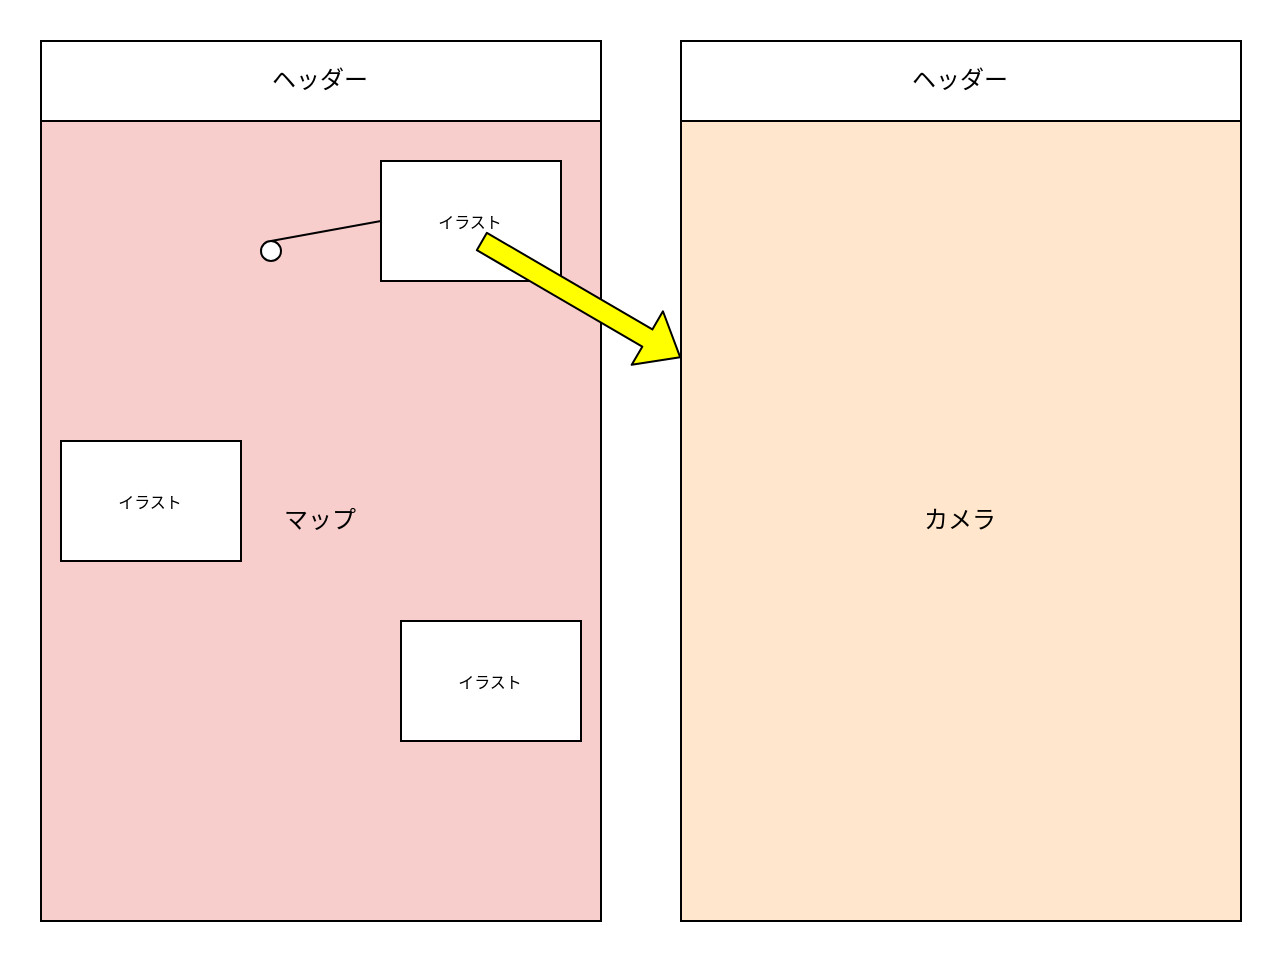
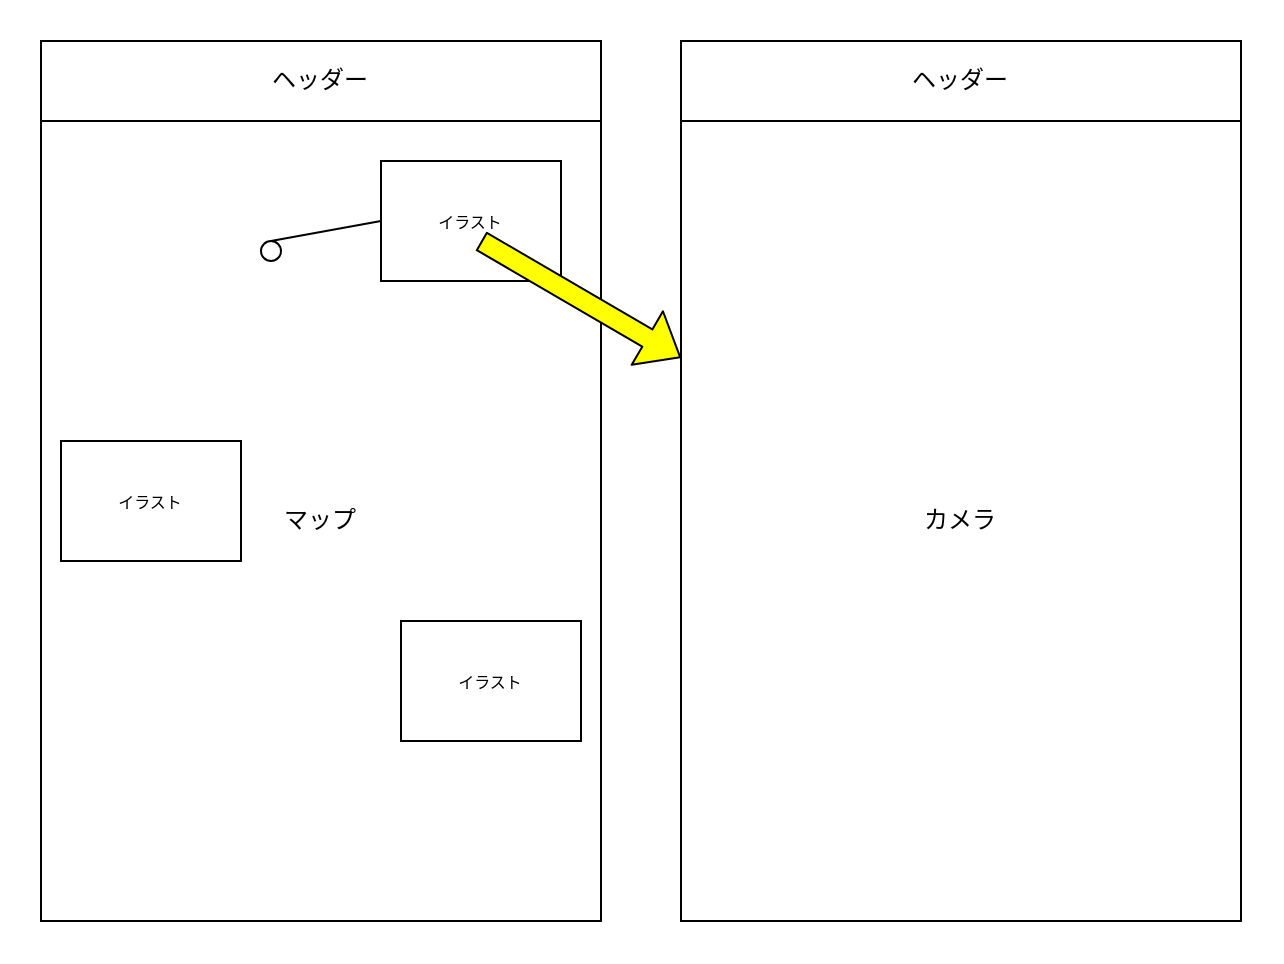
node "マップ": fillcolor #f8cecc -> #ffffff
node "カメラ": fillcolor #ffe6cc -> #ffffff
